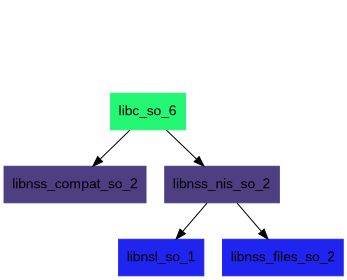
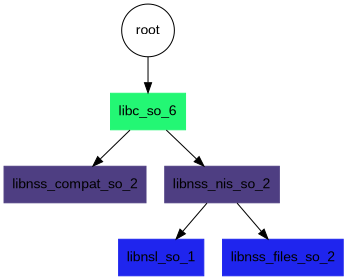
node "root": added
